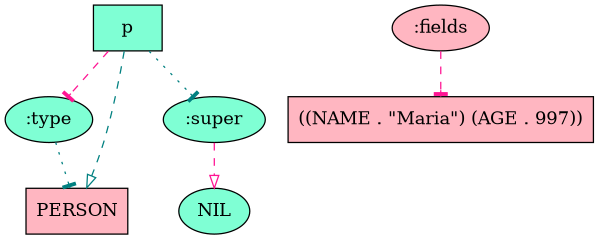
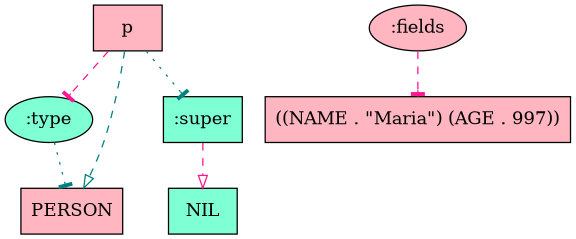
node "p": fillcolor aquamarine -> lightpink
node ":super": shape ellipse -> box
node "NIL": shape ellipse -> box
